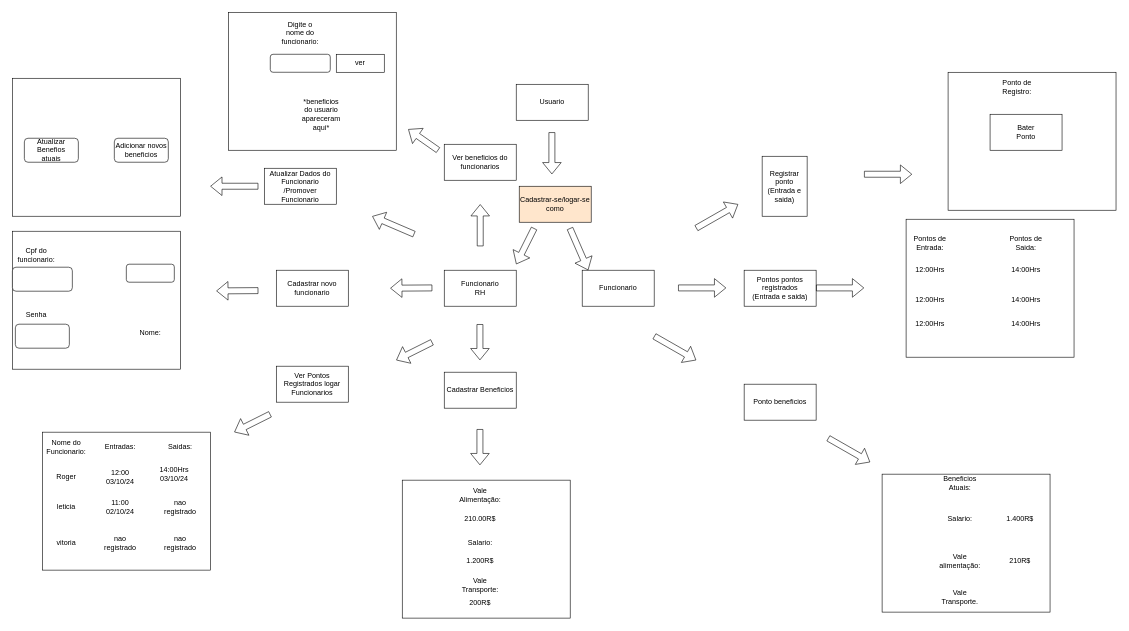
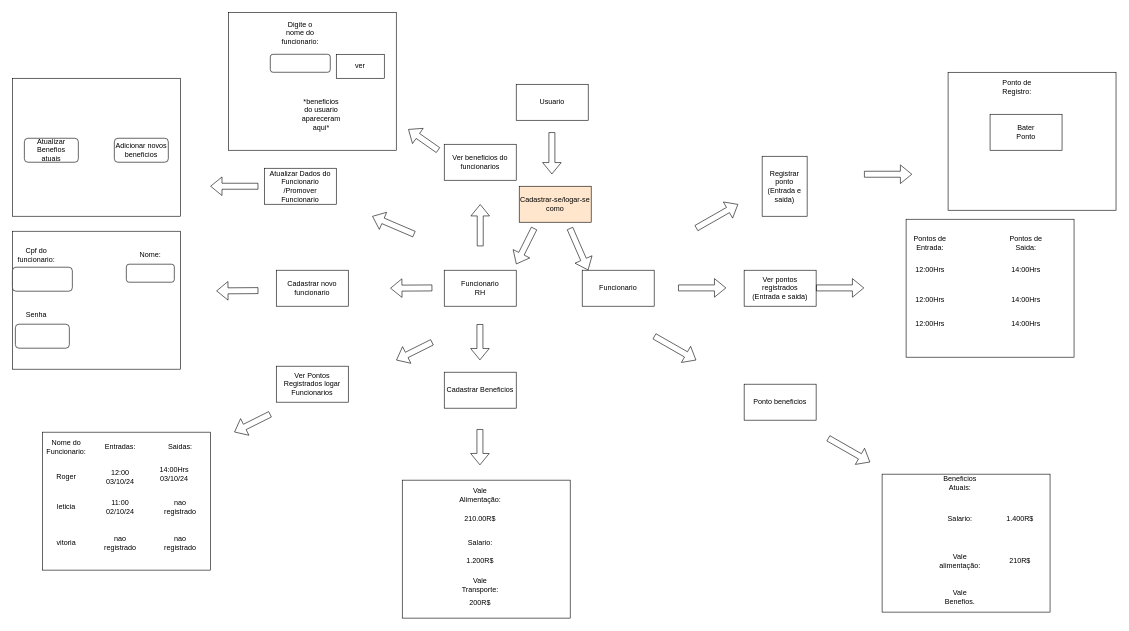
node "ver": size 48x18 -> 48x24
node "Pontos pontos registrados (Entrada e saida)": label "Pontos pontos registrados (Entrada e saida)" -> "Ver pontos registrados (Entrada e saida)"
node "Nome:": moved (150, 333) -> (150, 255)
node "Vale Transporte.": label "Vale Transporte." -> "Vale Benefios."
